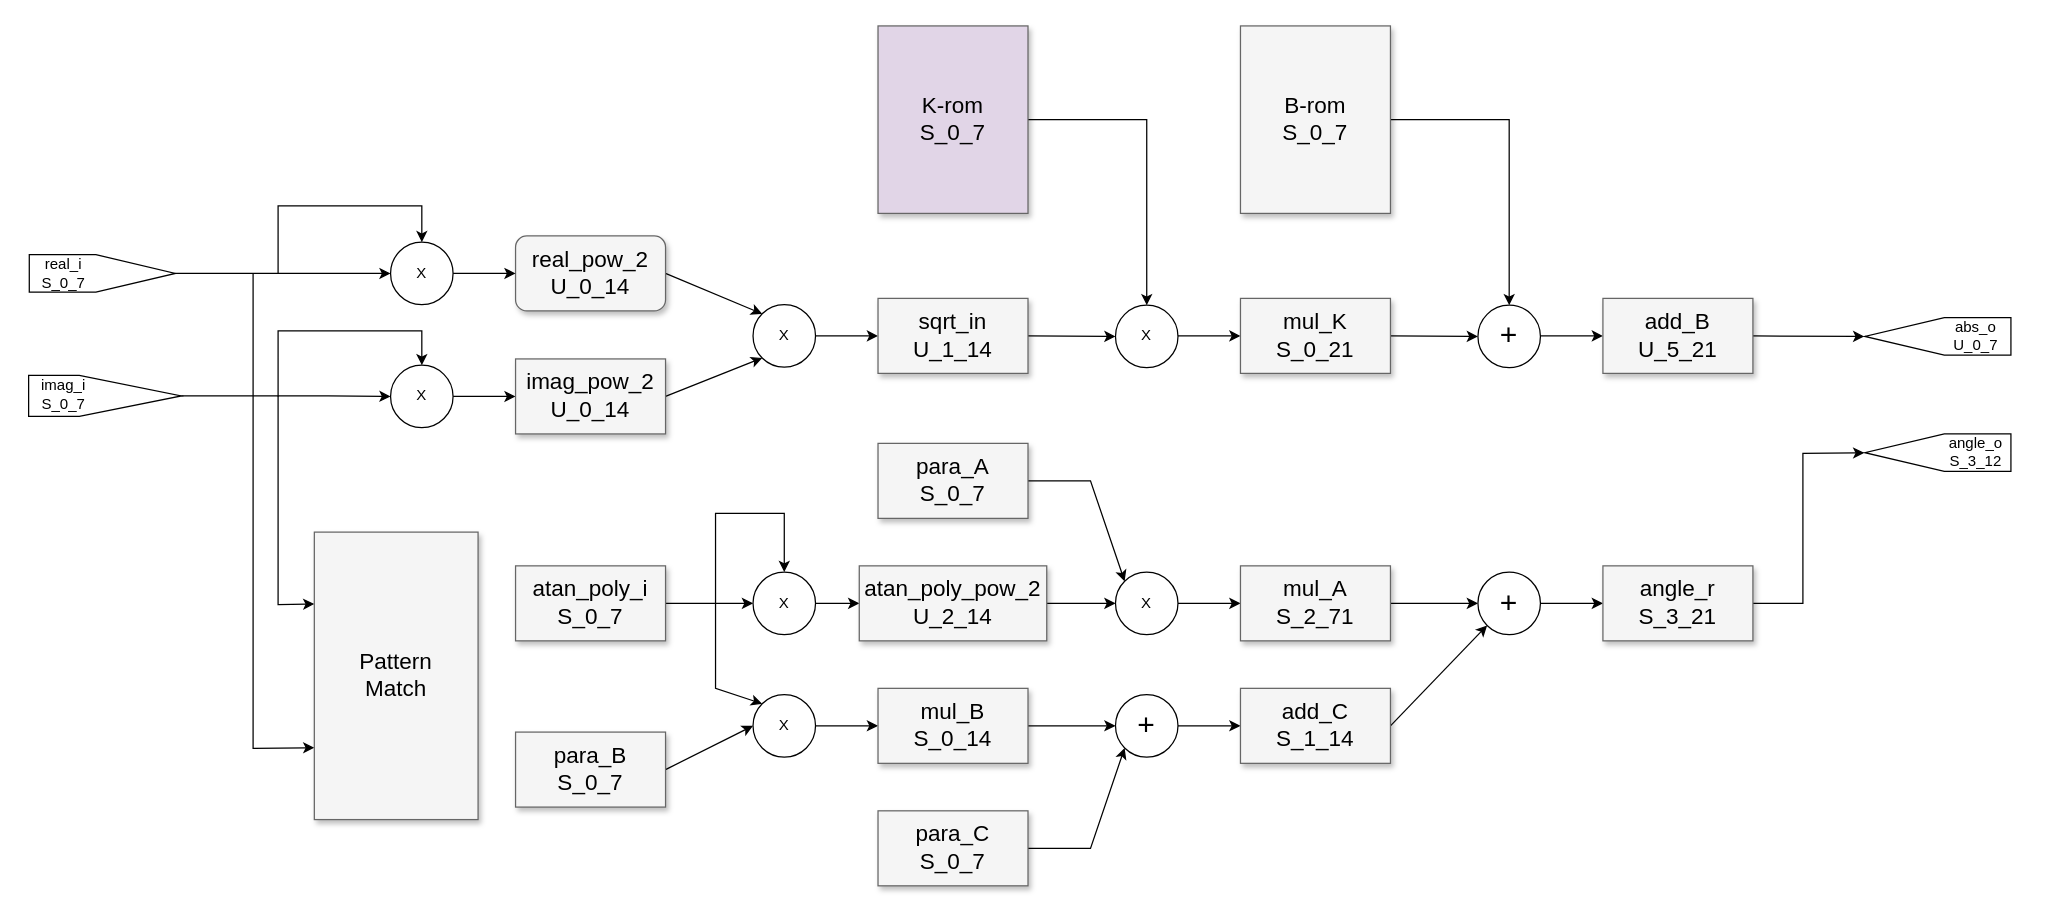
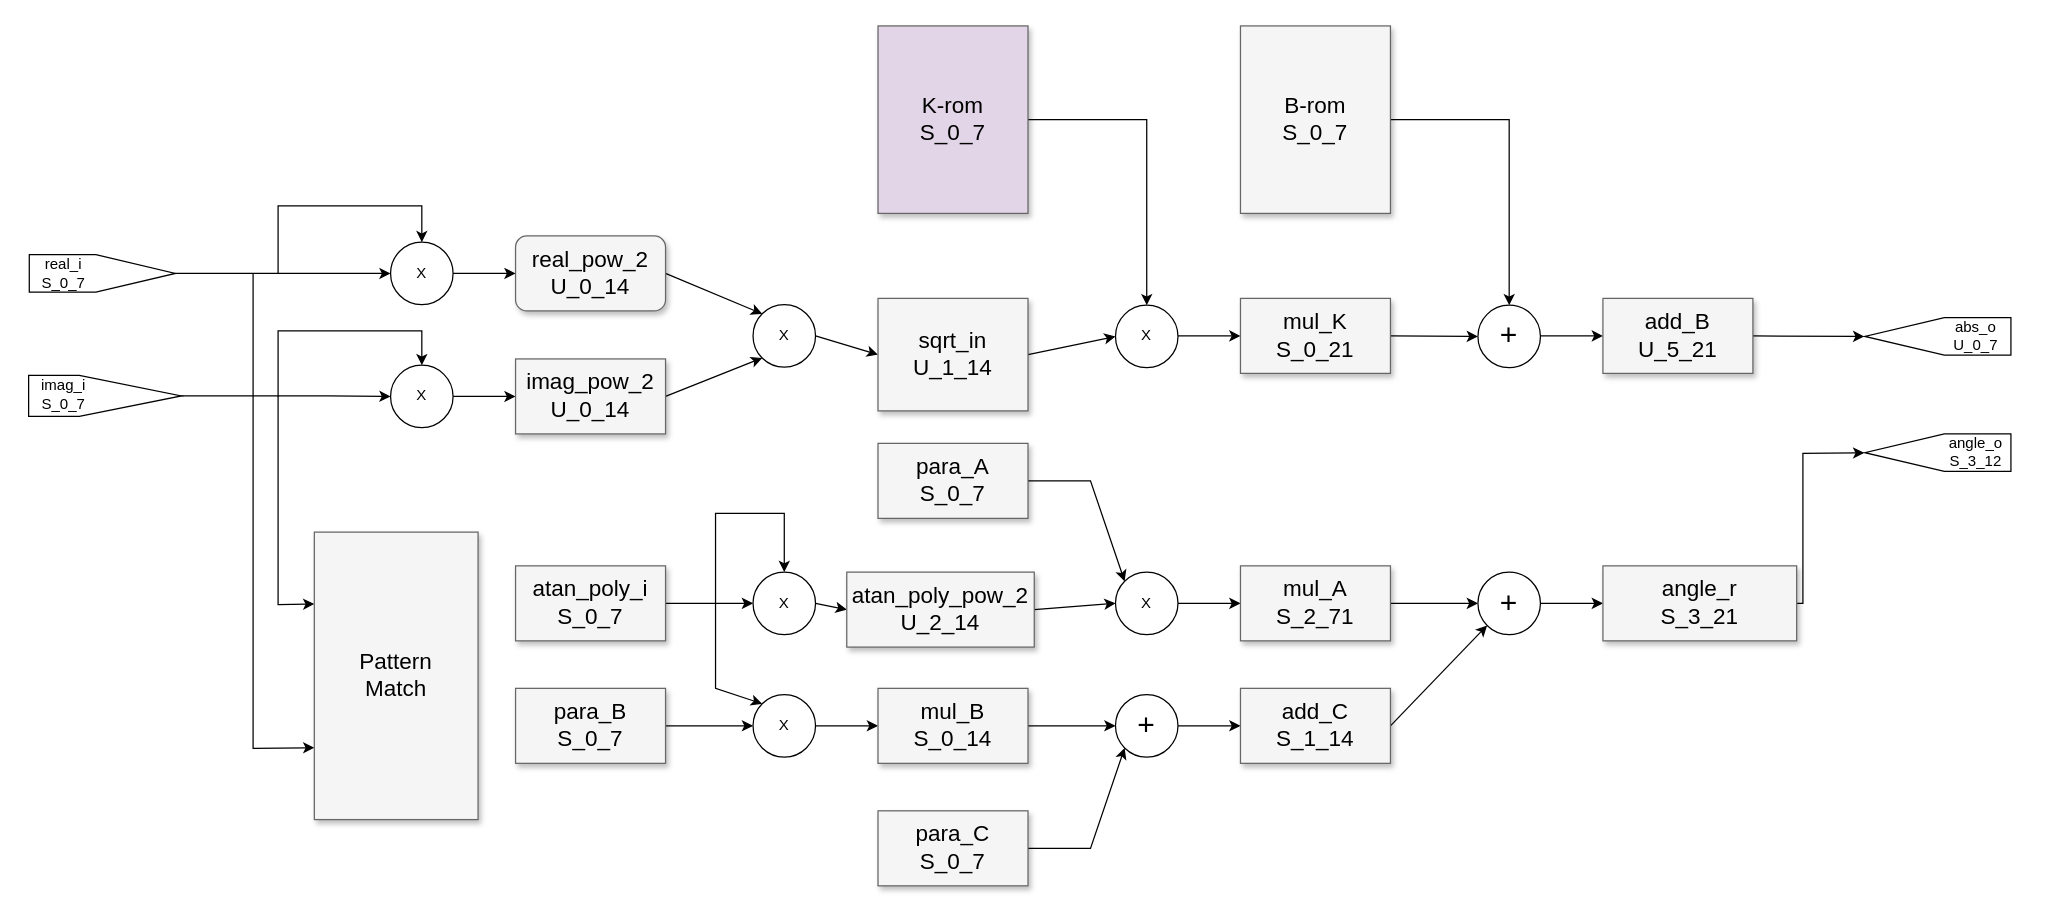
node "sqrt_in U_1_14": size 150x75 -> 150x113
node "atan_poly_pow_2 U_2_14": moved (953, 603) -> (941, 609)
node "angle_r S_3_21": size 150x75 -> 194x75
node "para_B S_0_7": moved (591, 769) -> (591, 726)
